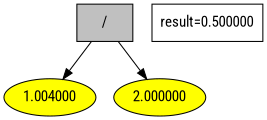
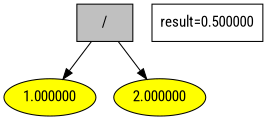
node "1.004000": label "1.004000" -> "1.000000"
